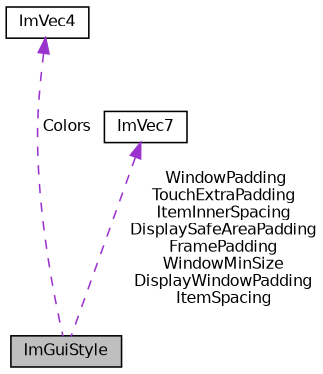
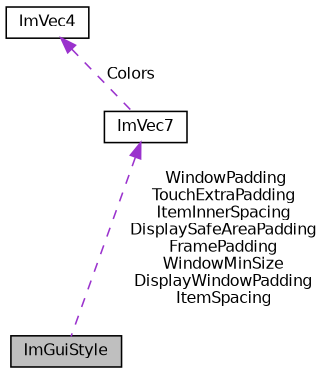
edge "ImGuiStyle" -> "ImVec4": now "ImVec7" -> "ImVec4"
